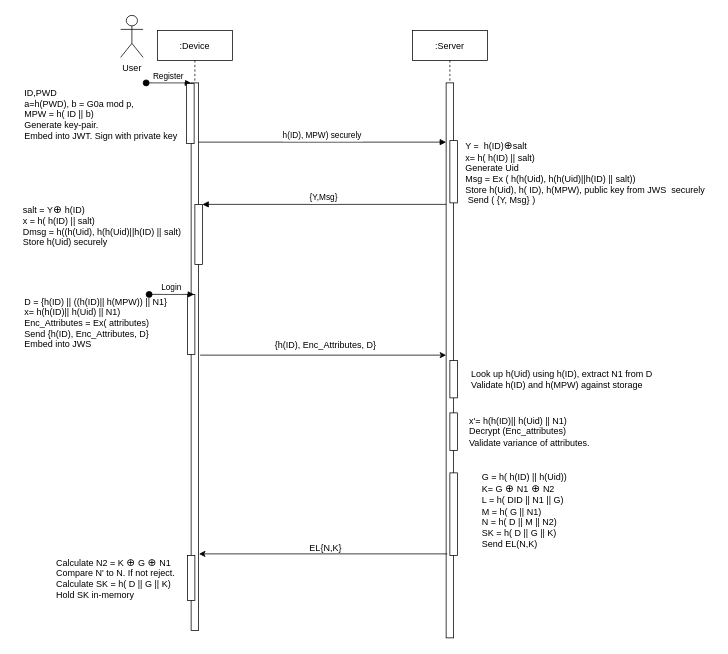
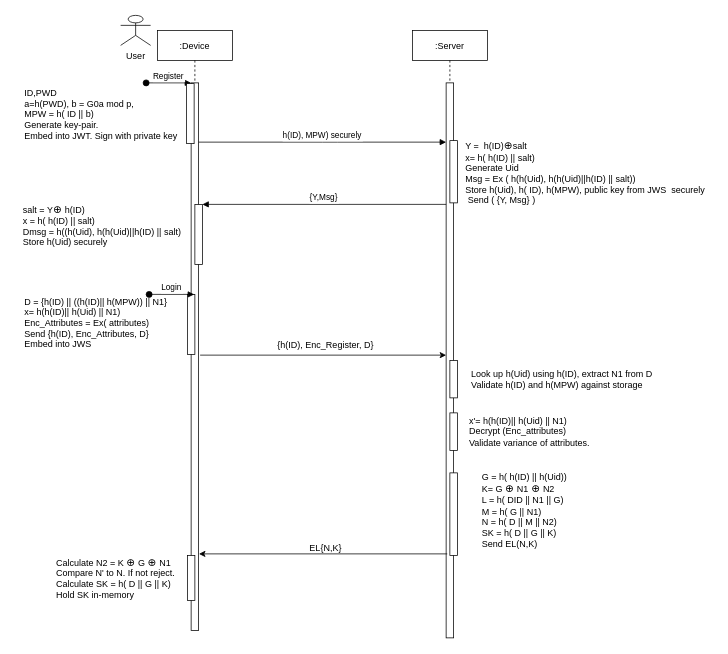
node "User": size 23x42 -> 30x30
node "{h(ID), Enc_Attributes, D}": label "{h(ID), Enc_Attributes, D}" -> "{h(ID), Enc_Register, D}"
